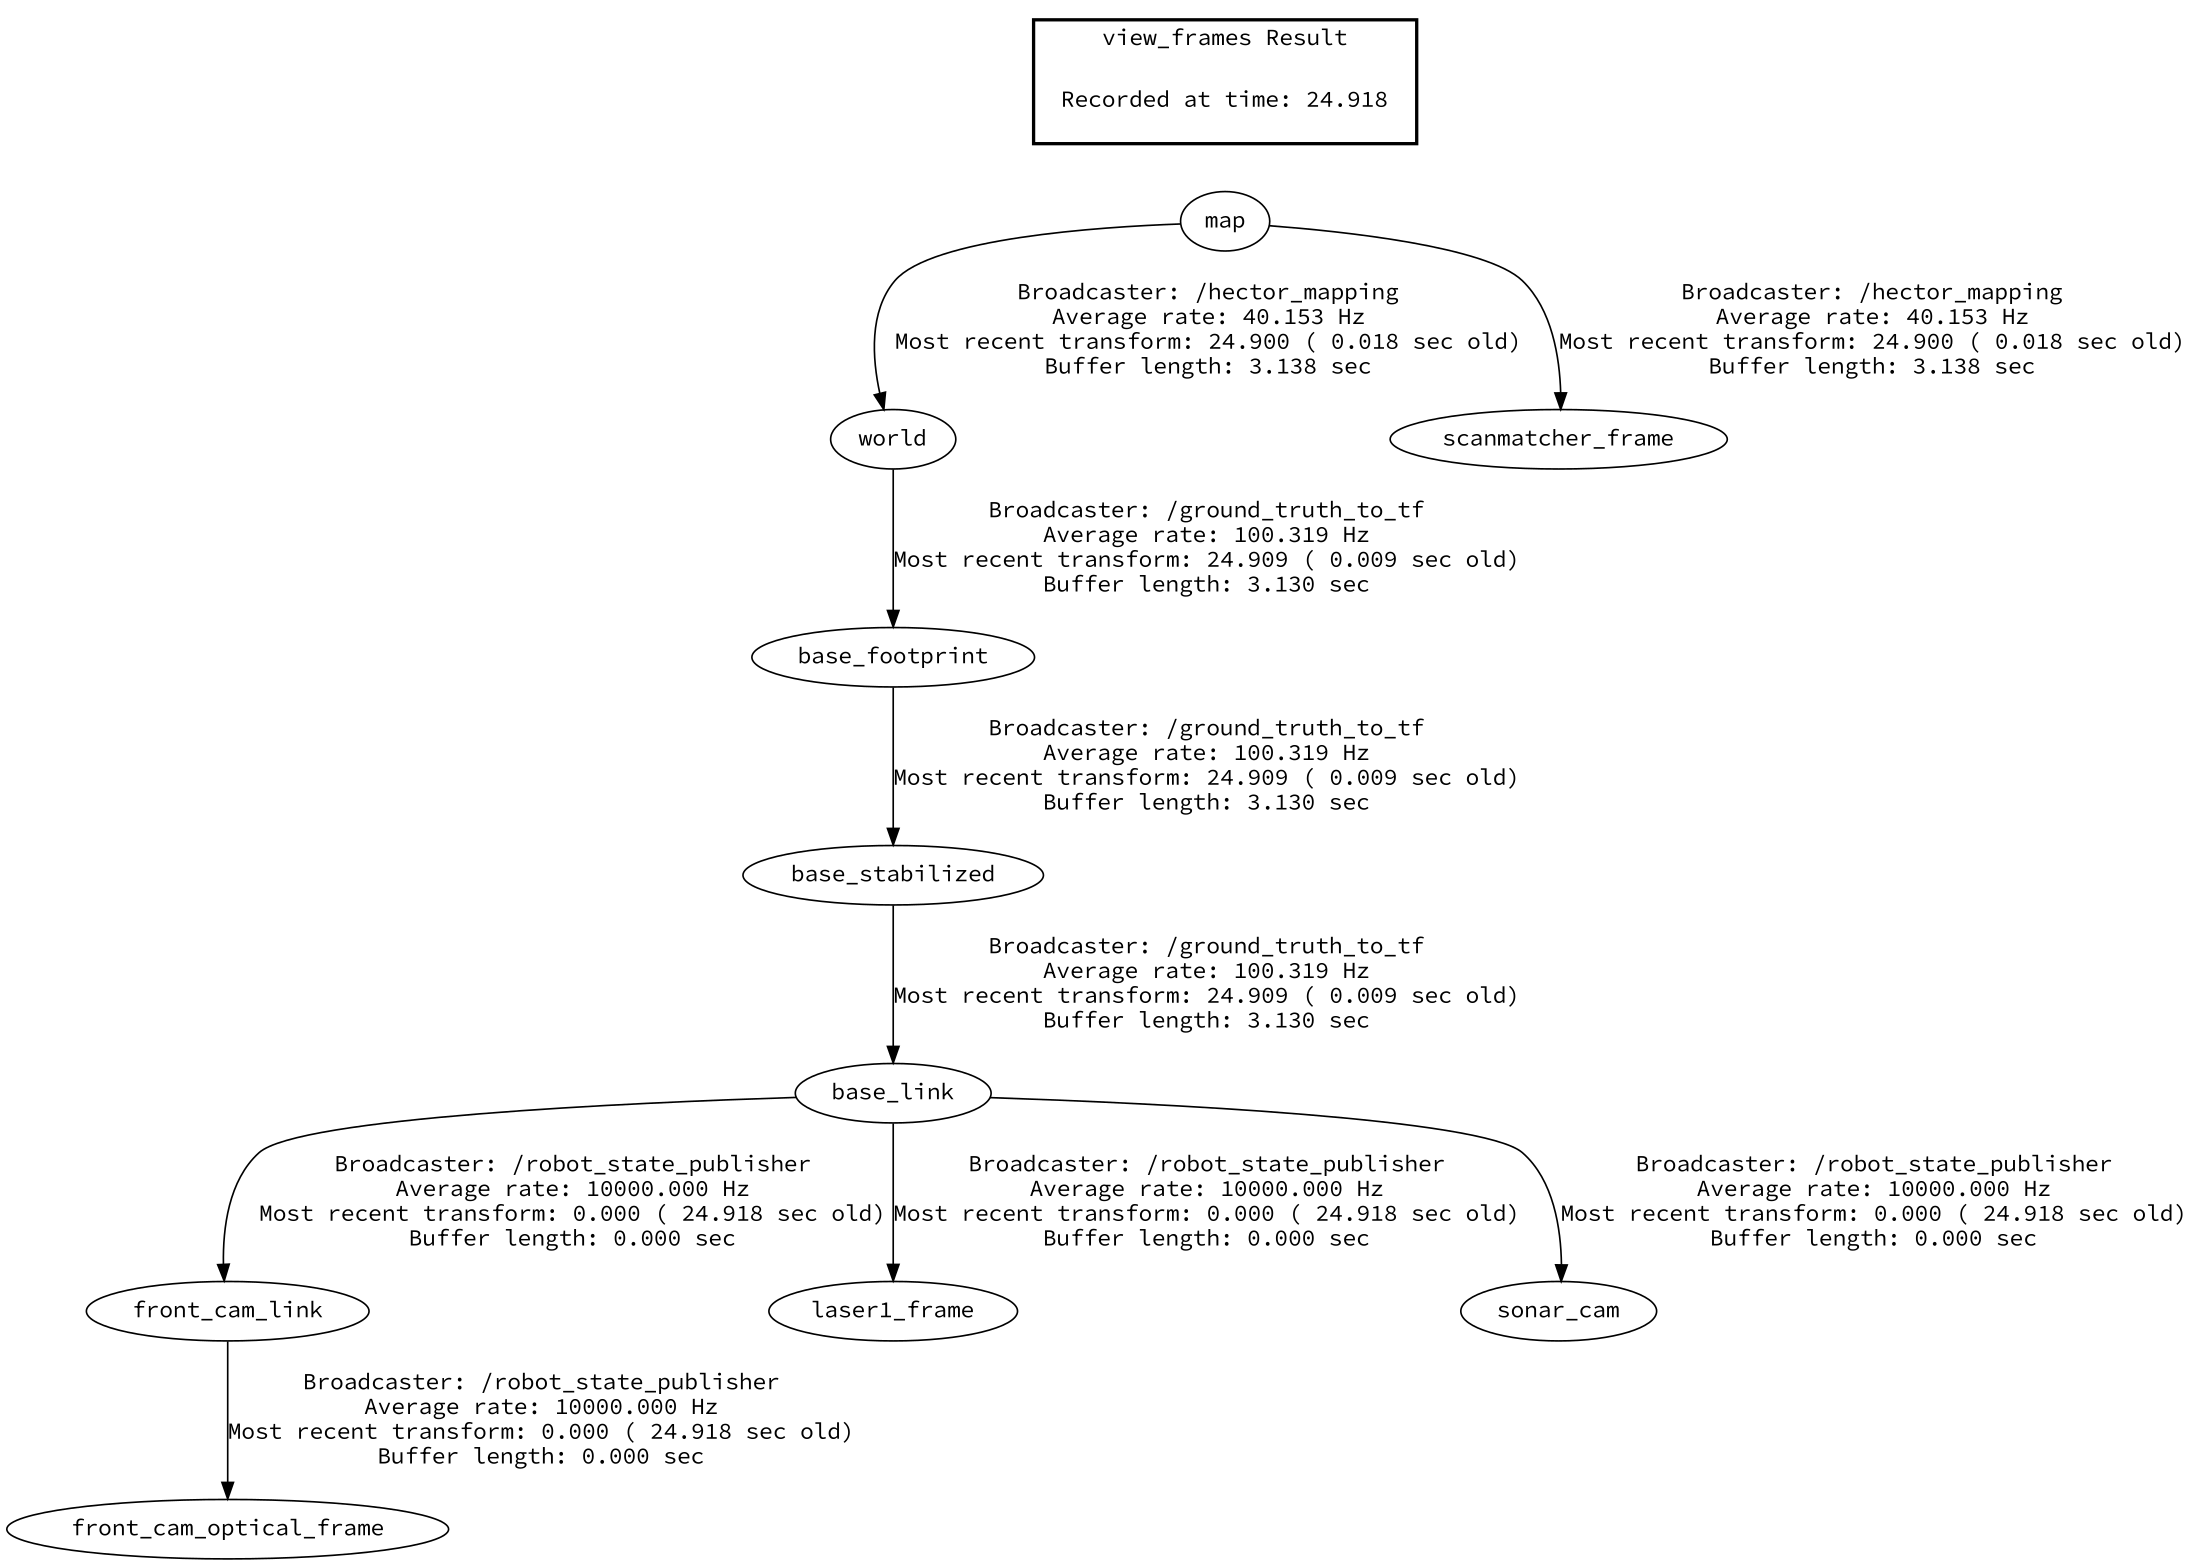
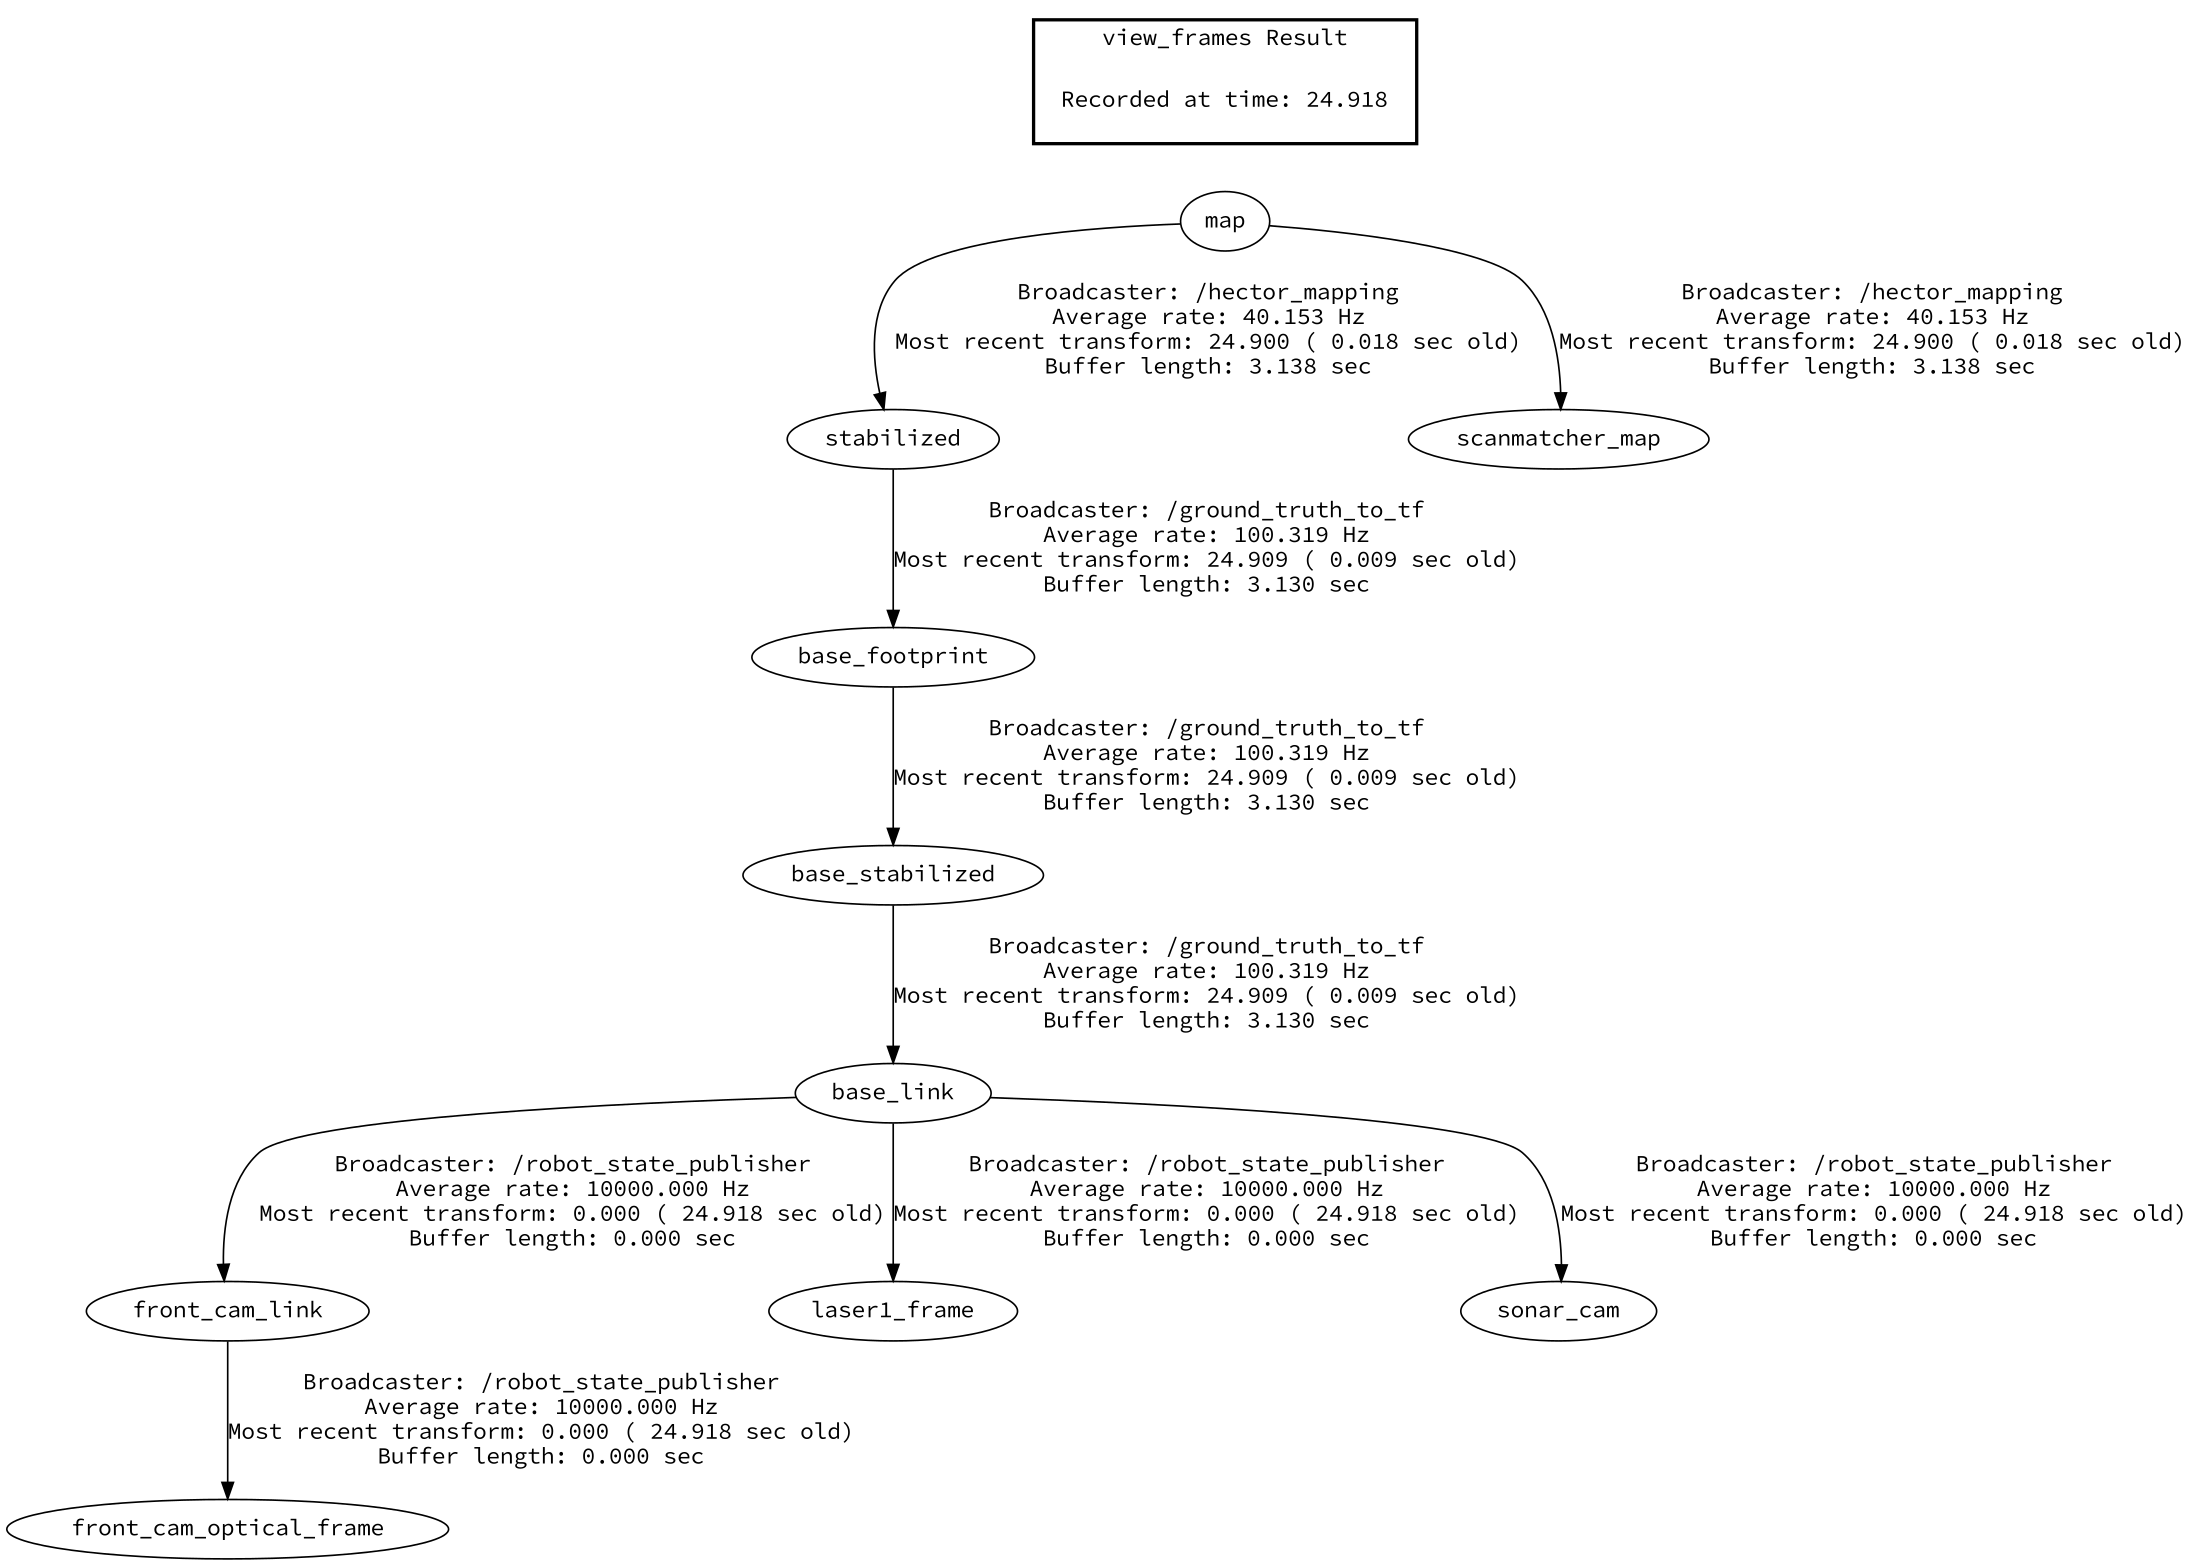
node "world": label "world" -> "stabilized"
node "scanmatcher_frame": label "scanmatcher_frame" -> "scanmatcher_map"
